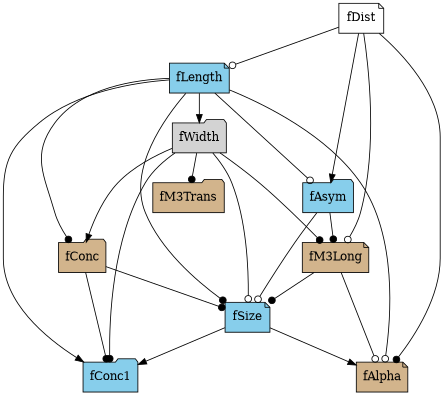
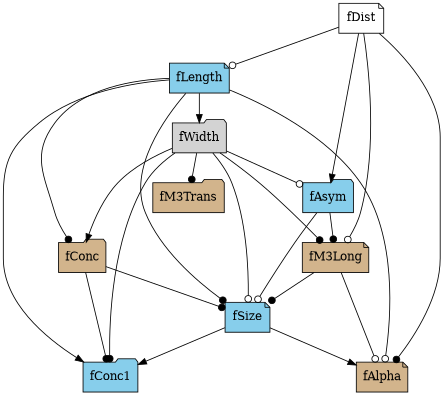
edge "fLength" -> "fAsym": now "fWidth" -> "fAsym"
